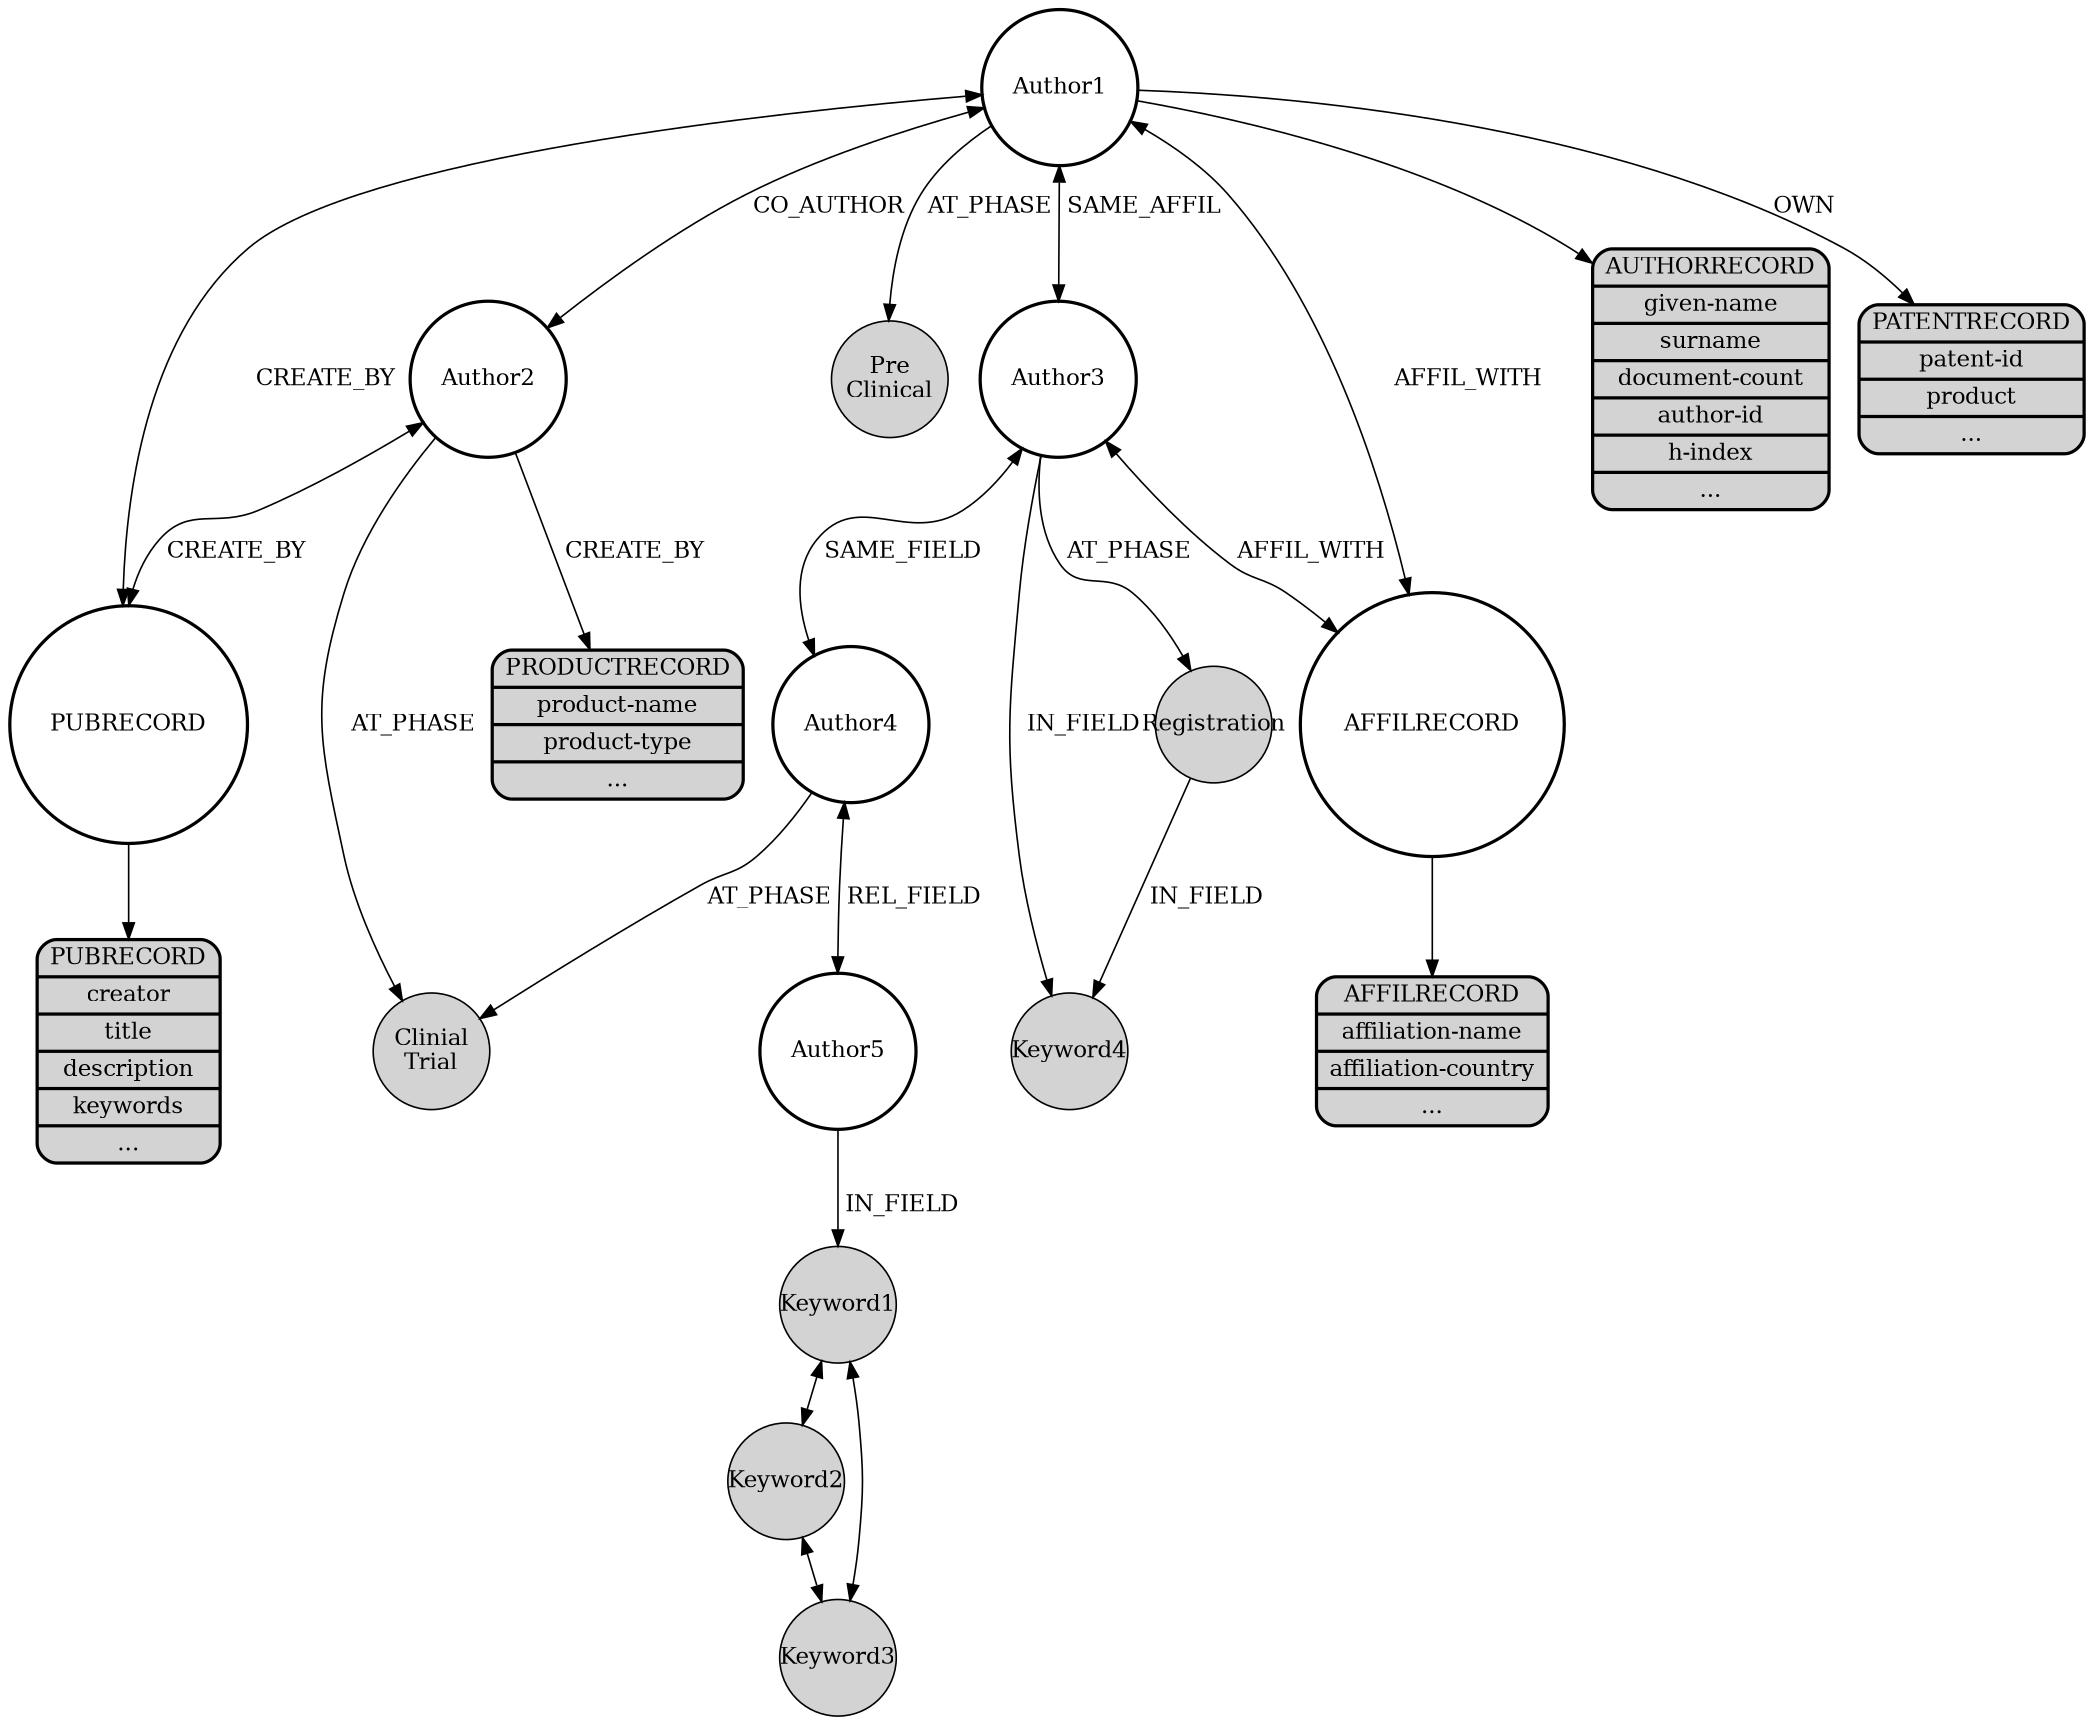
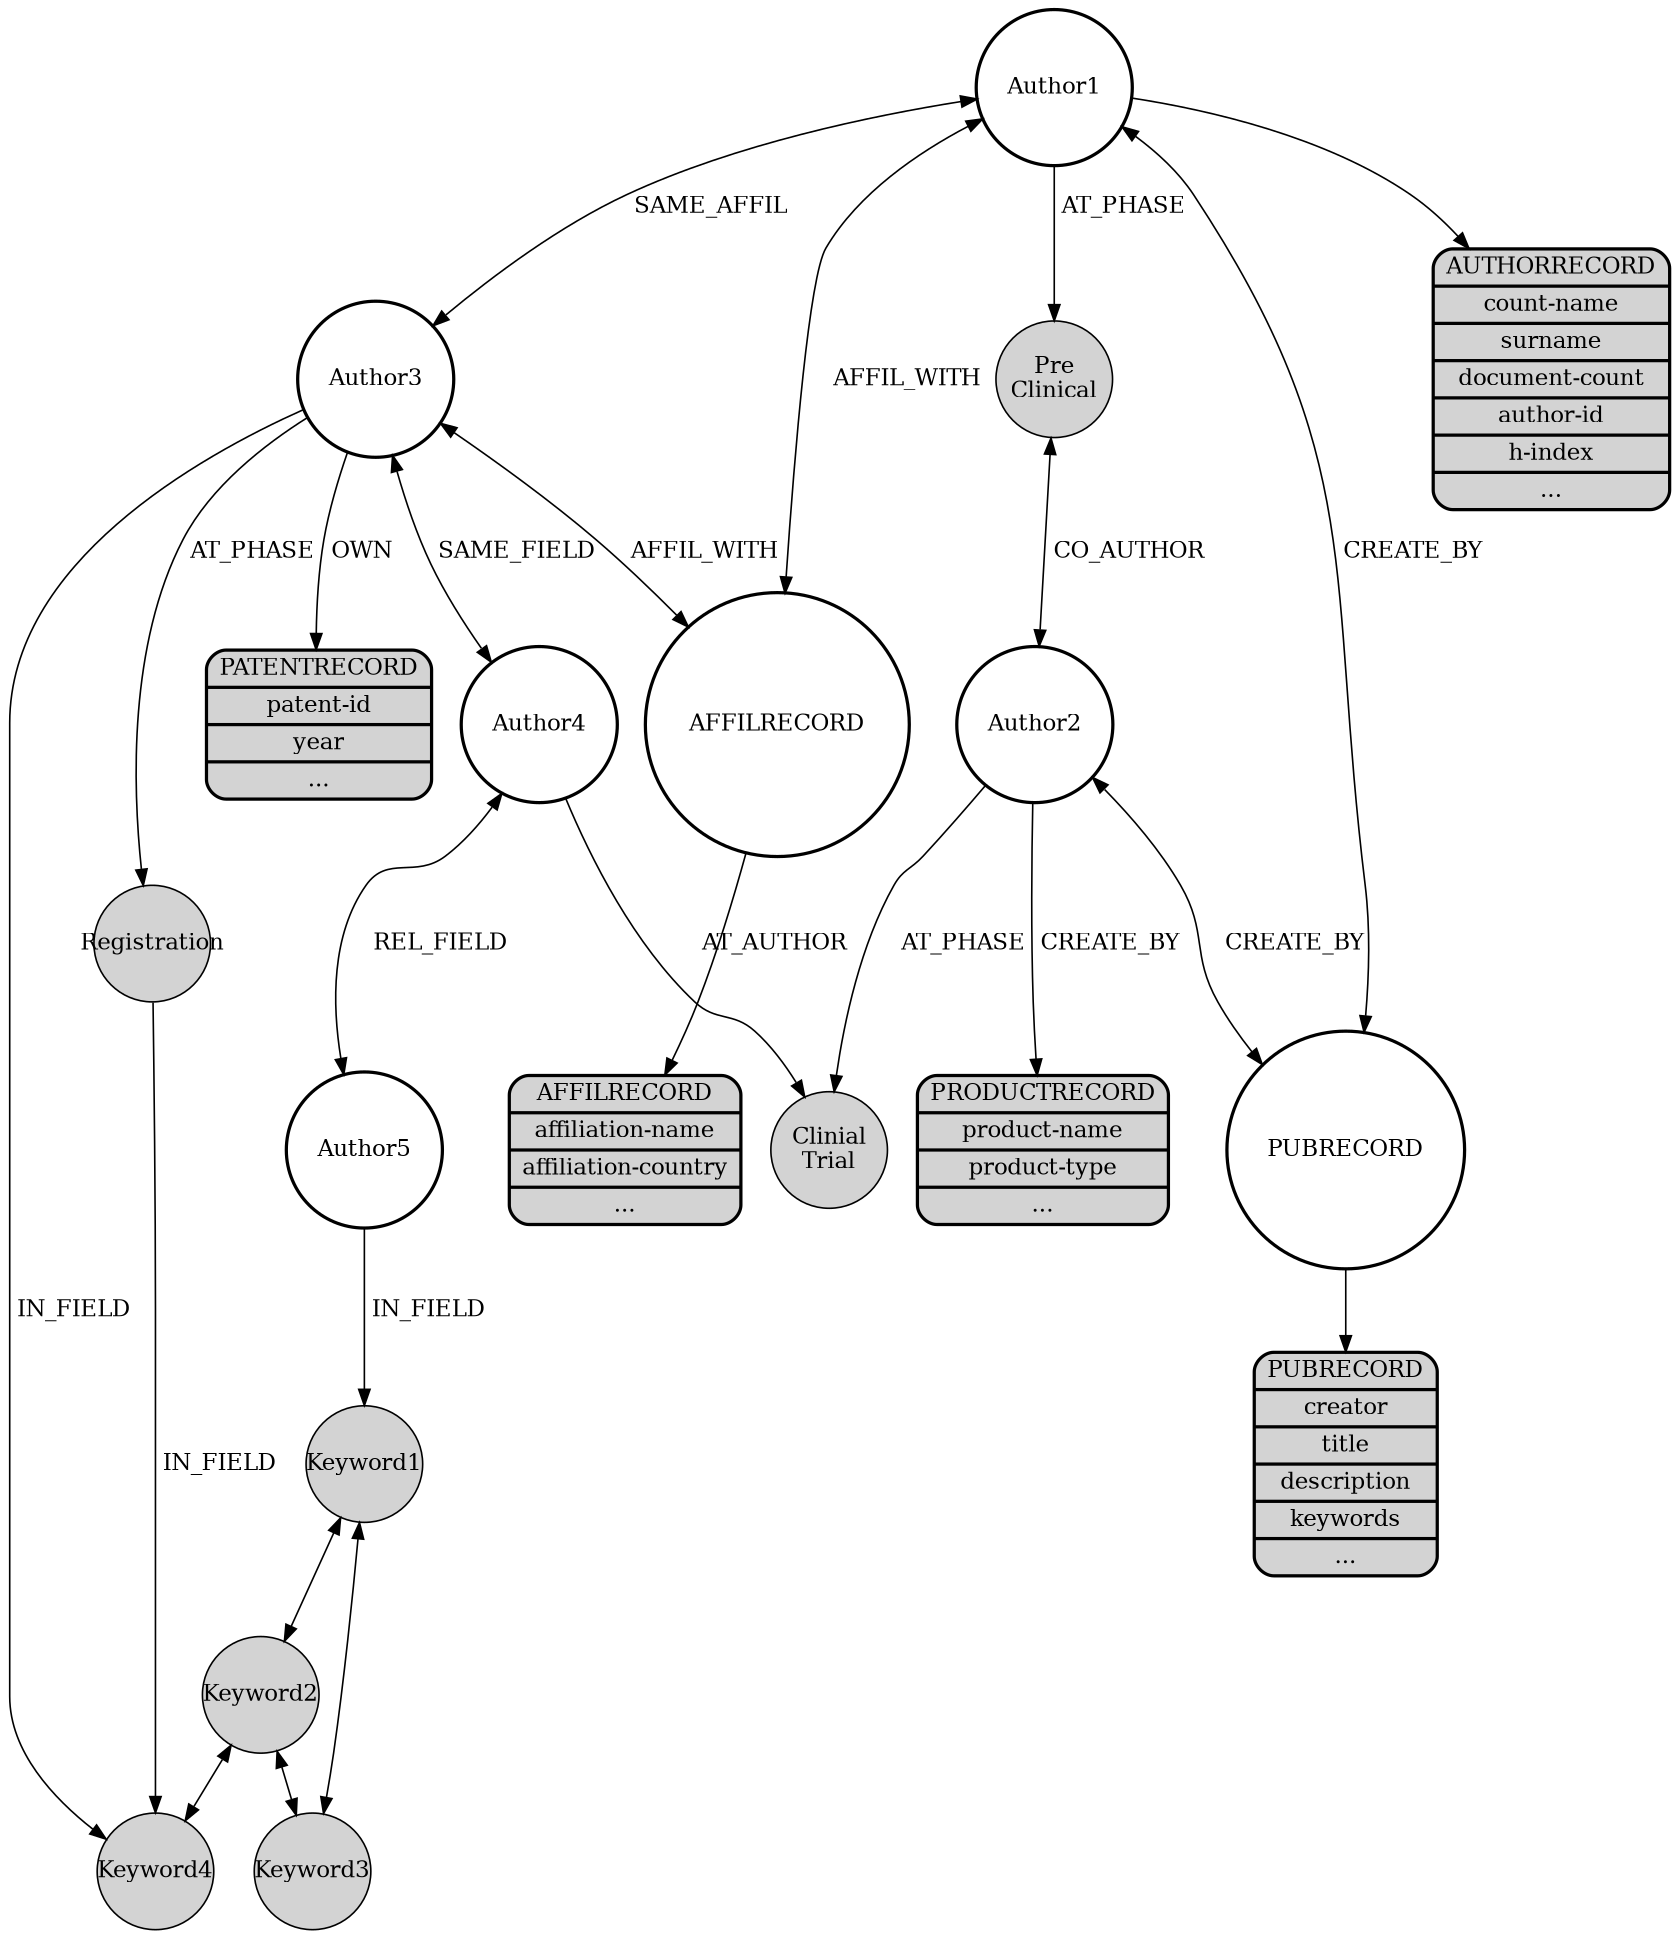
edge "Author1" -> "PATENTRECORD": now "Author3" -> "PATENTRECORD"
edge "Author1" -- "Author2": now "Pre Clinical" -- "Author2"
node "AUTHORRECORD": text "given-name" -> "count-name"
node "PATENTRECORD": text "product" -> "year"
edge "Author4" -> "Clinial Trial": label " AT_PHASE" -> " AT_AUTHOR"
edge "Keyword2" -- "Keyword4": added
